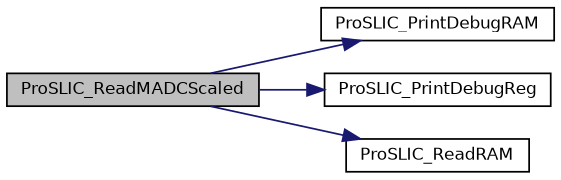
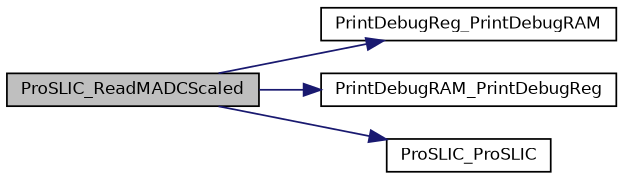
node "ProSLIC_PrintDebugRAM": label "ProSLIC_PrintDebugRAM" -> "PrintDebugReg_PrintDebugRAM"
node "ProSLIC_PrintDebugReg": label "ProSLIC_PrintDebugReg" -> "PrintDebugRAM_PrintDebugReg"
node "ProSLIC_ReadRAM": label "ProSLIC_ReadRAM" -> "ProSLIC_ProSLIC"
